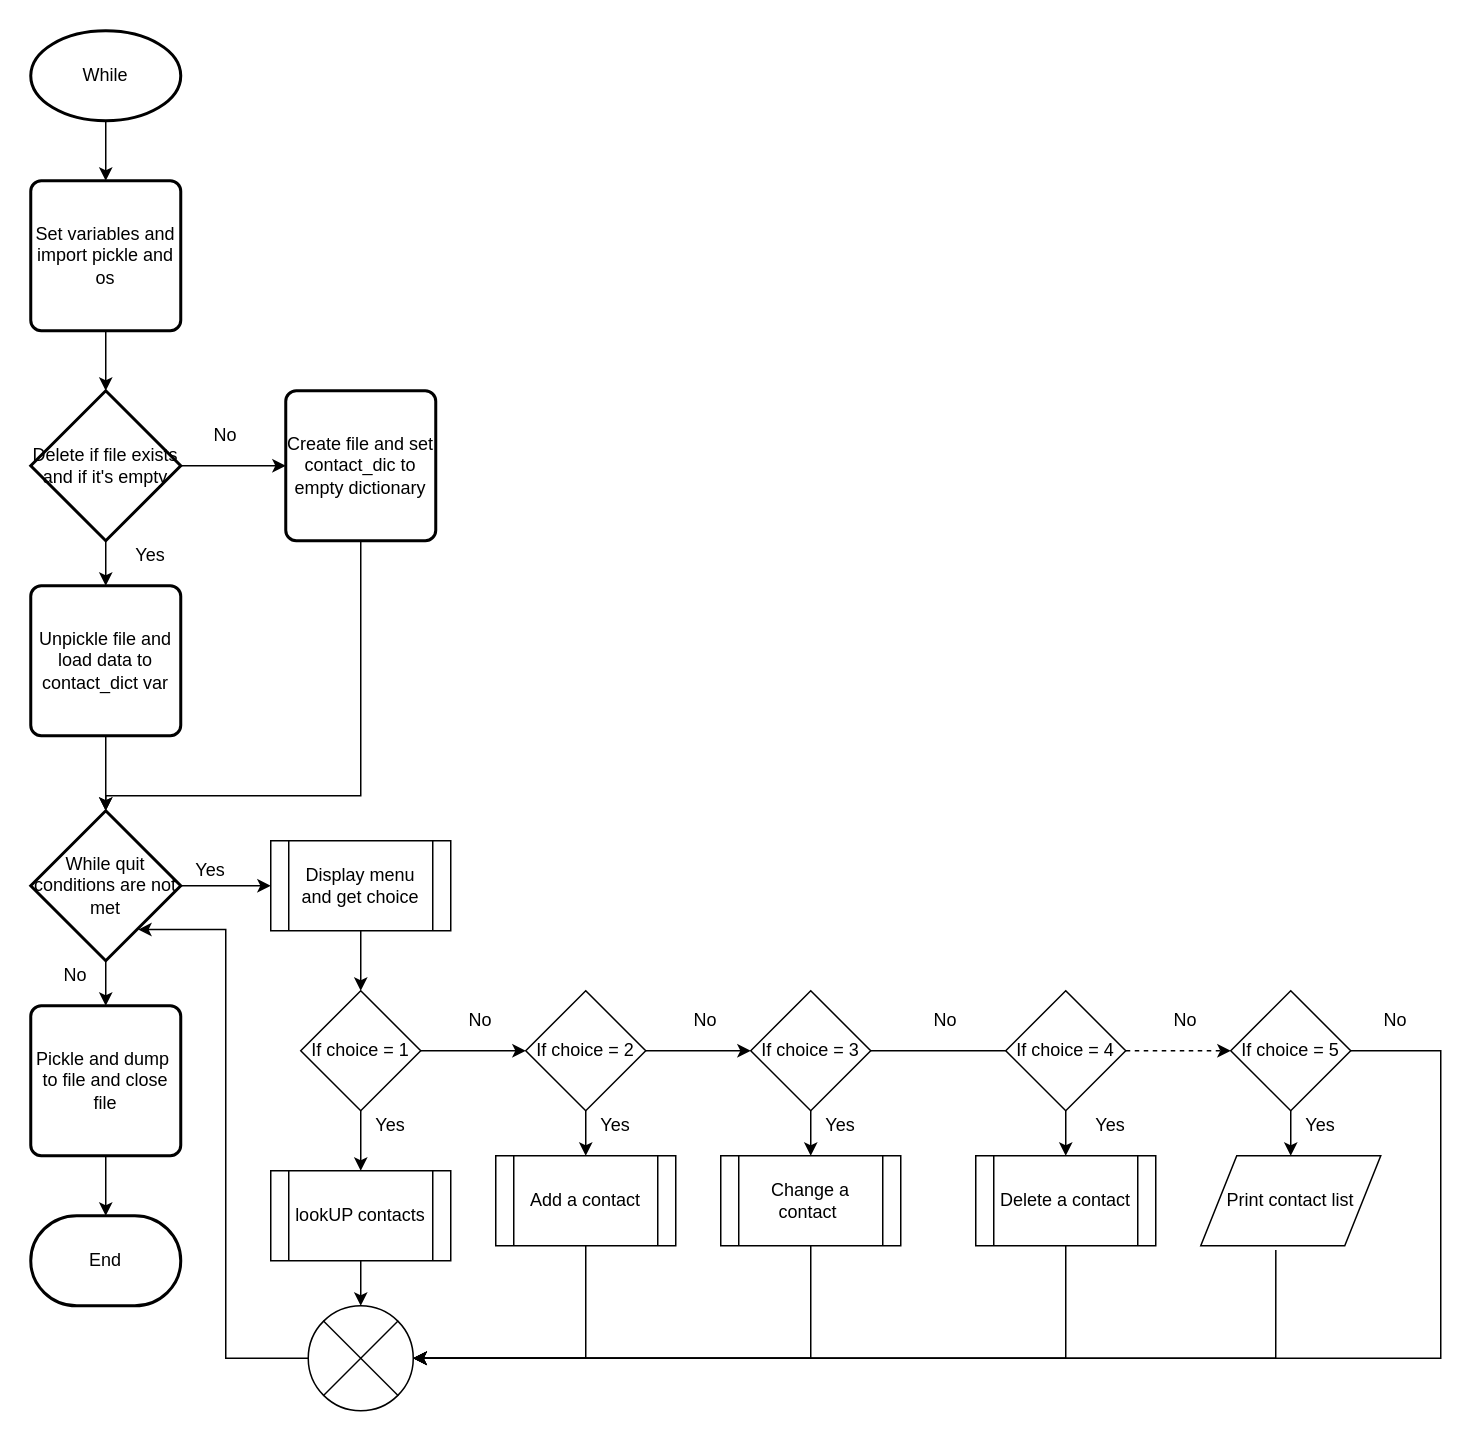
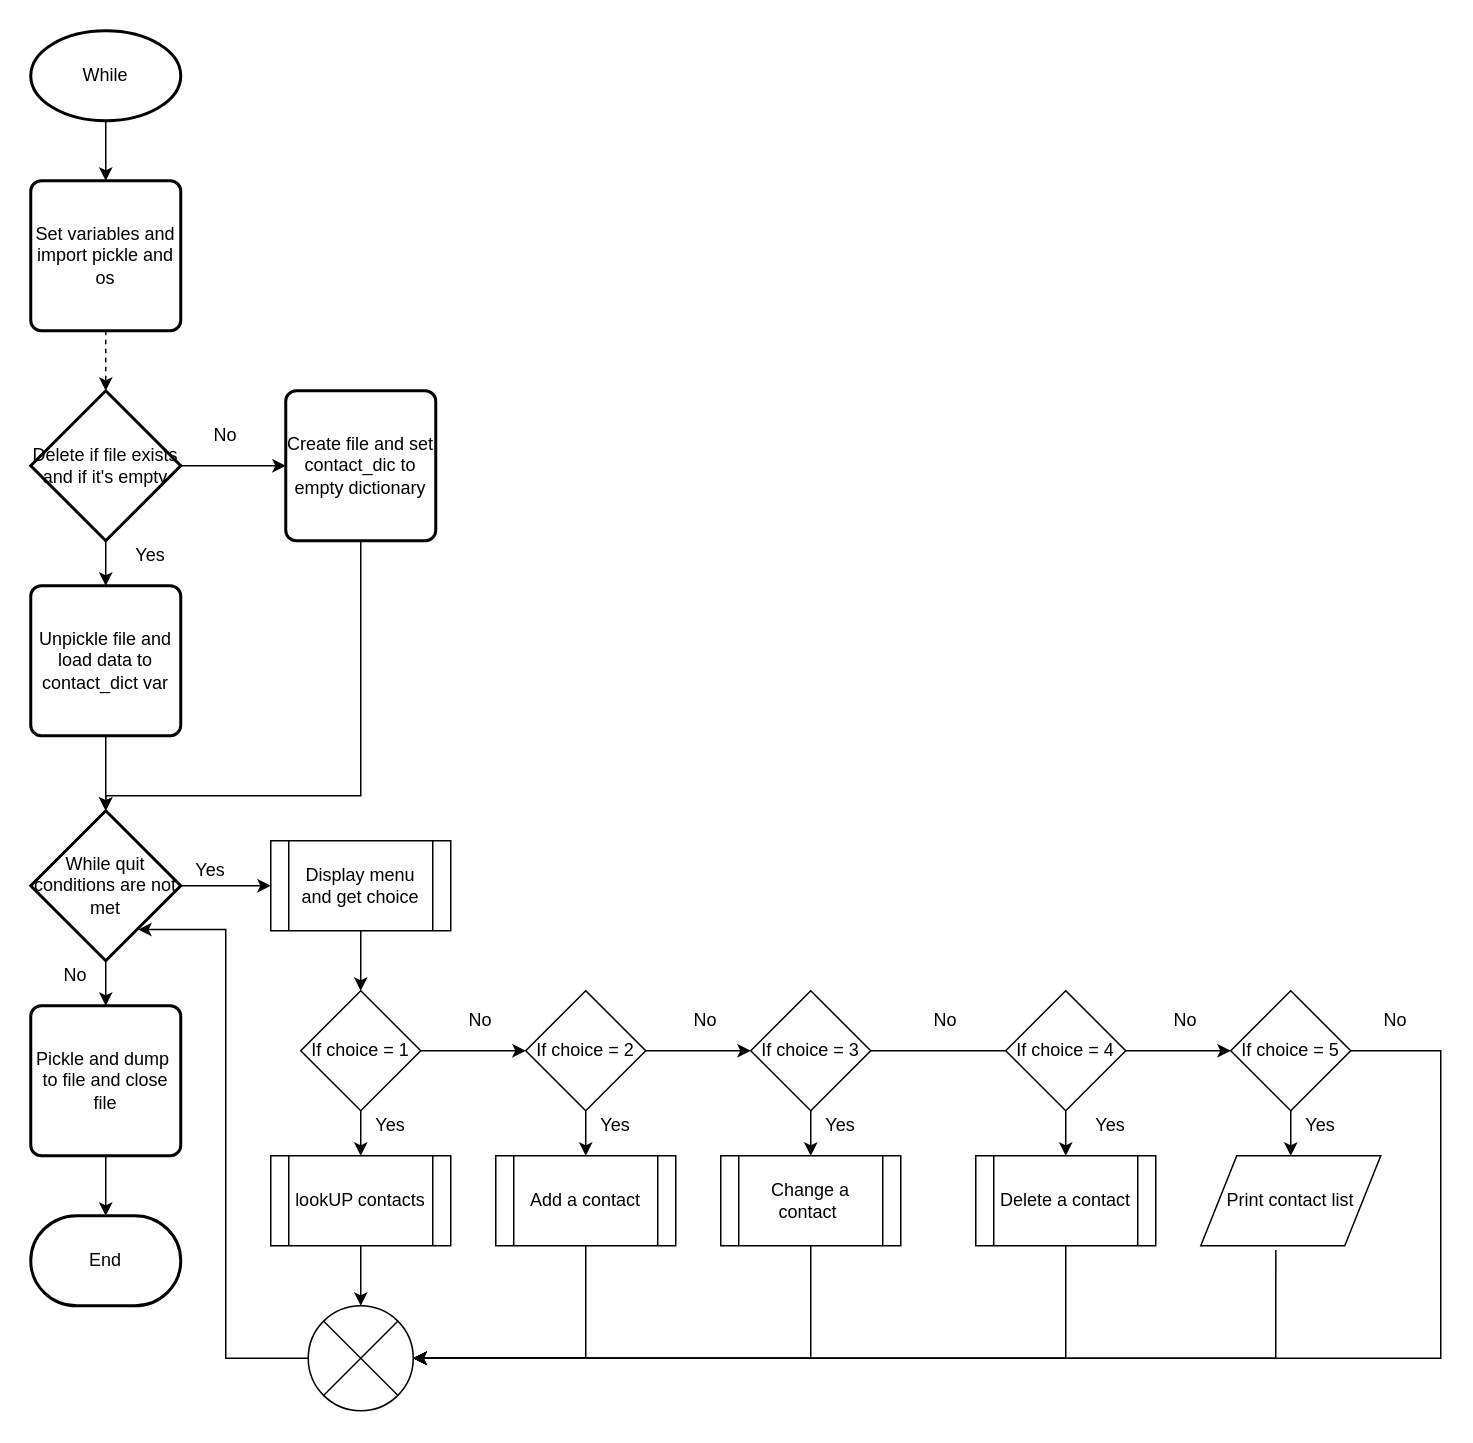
edge "Set variables and import pickle and os" -> "Delete if file exists and if it's empty": style solid -> dashed
edge "If choice = 4" -> "If choice = 5": style dashed -> solid
node "lookUP contacts": moved (361, 1216) -> (361, 1201)
